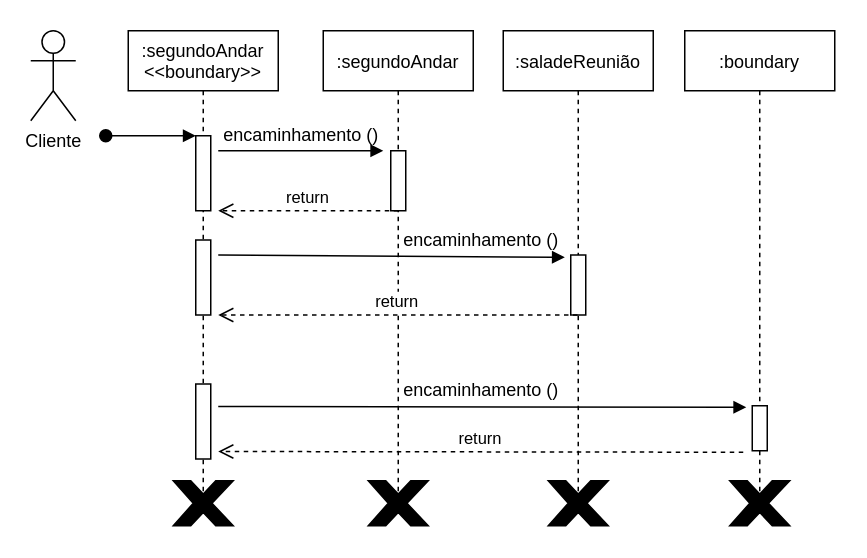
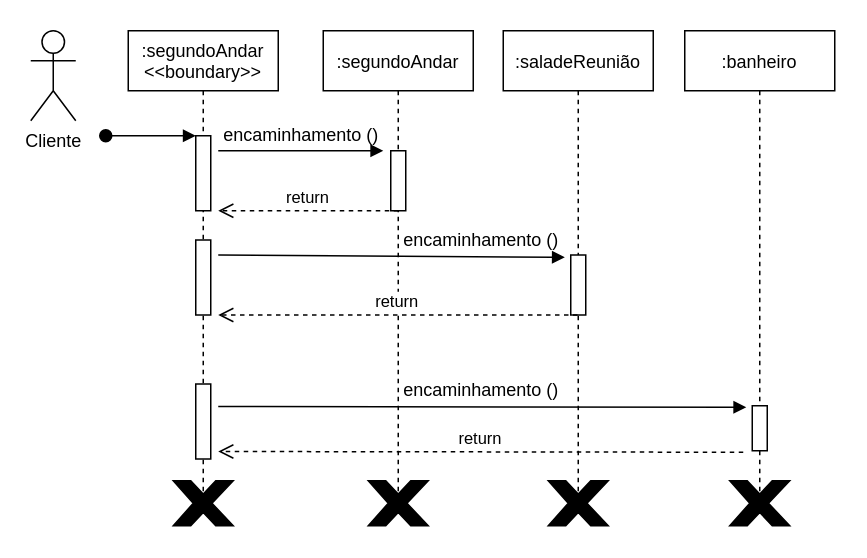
node ":boundary": label ":boundary" -> ":banheiro"
